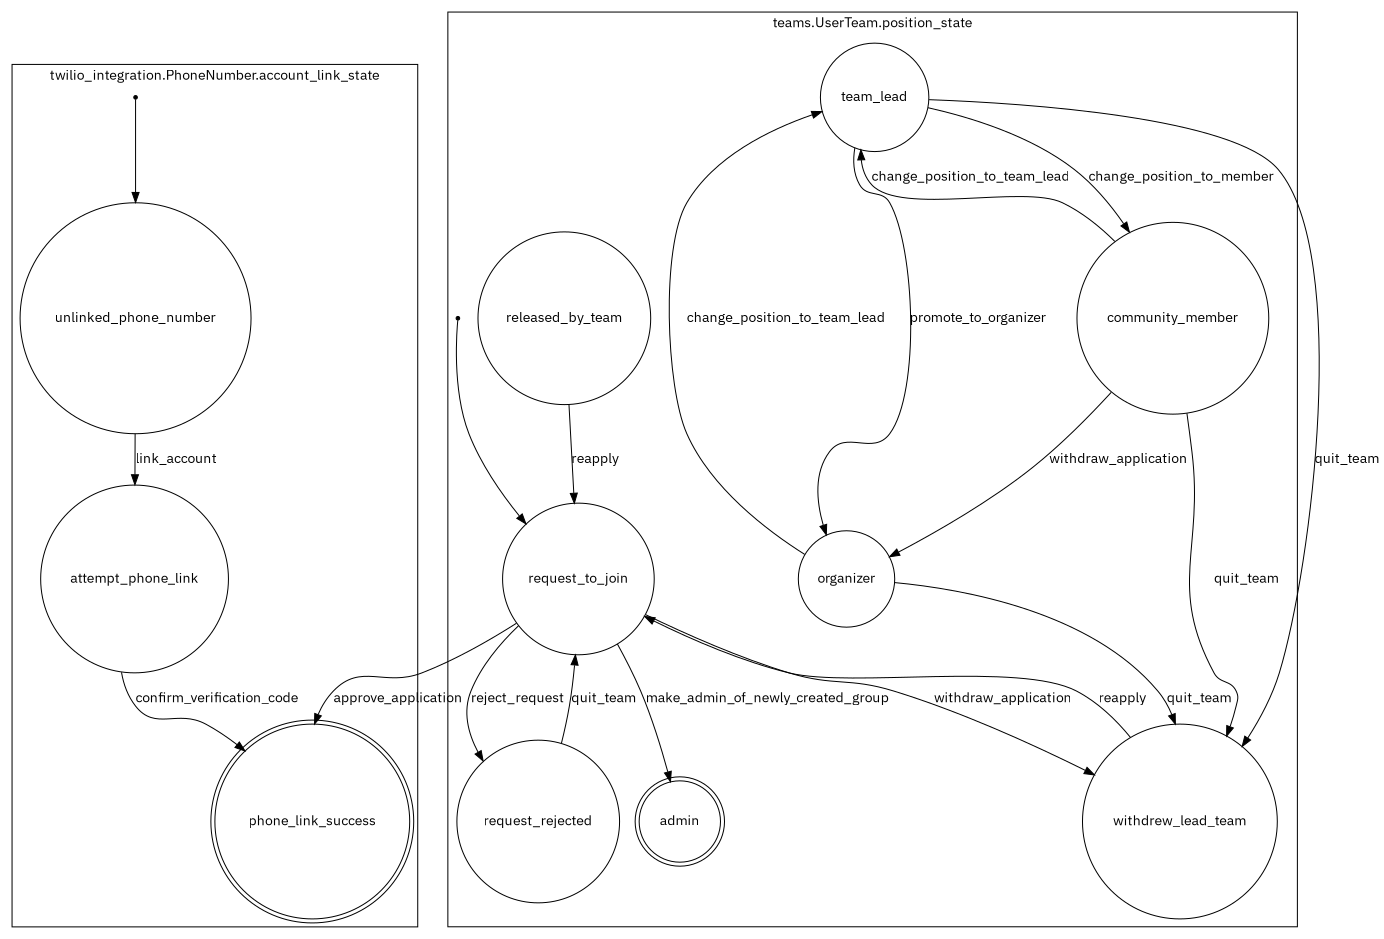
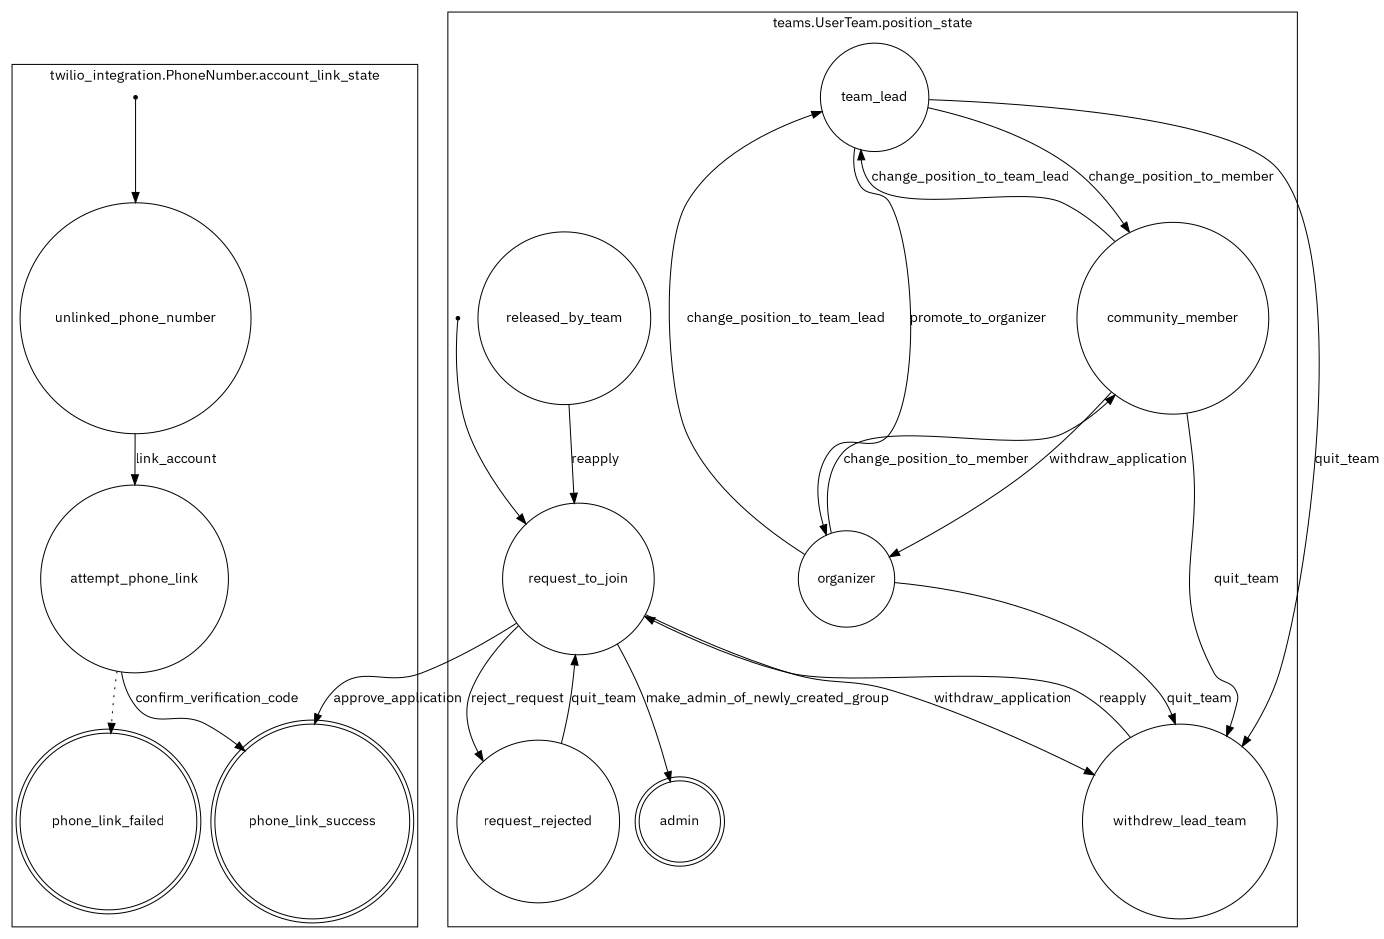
edge "organizer" -> "community_member": added, label "change_position_to_member"
node "phone_link_failed": added
